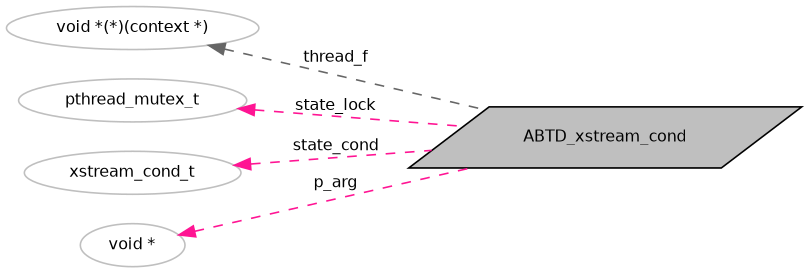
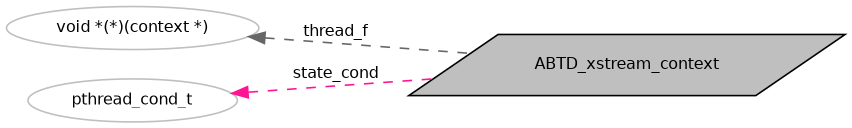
node "pthread_mutex_t": removed
node "ABTD_xstream_cond": label "ABTD_xstream_cond" -> "ABTD_xstream_context"
node "xstream_cond_t": label "xstream_cond_t" -> "pthread_cond_t"
node "void *": removed
